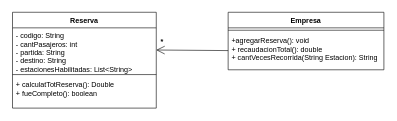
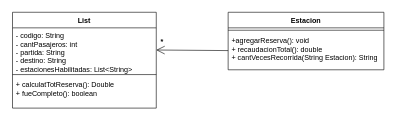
node "Reserva": label "Reserva" -> "List"
node "Empresa": label "Empresa" -> "Estacion"
